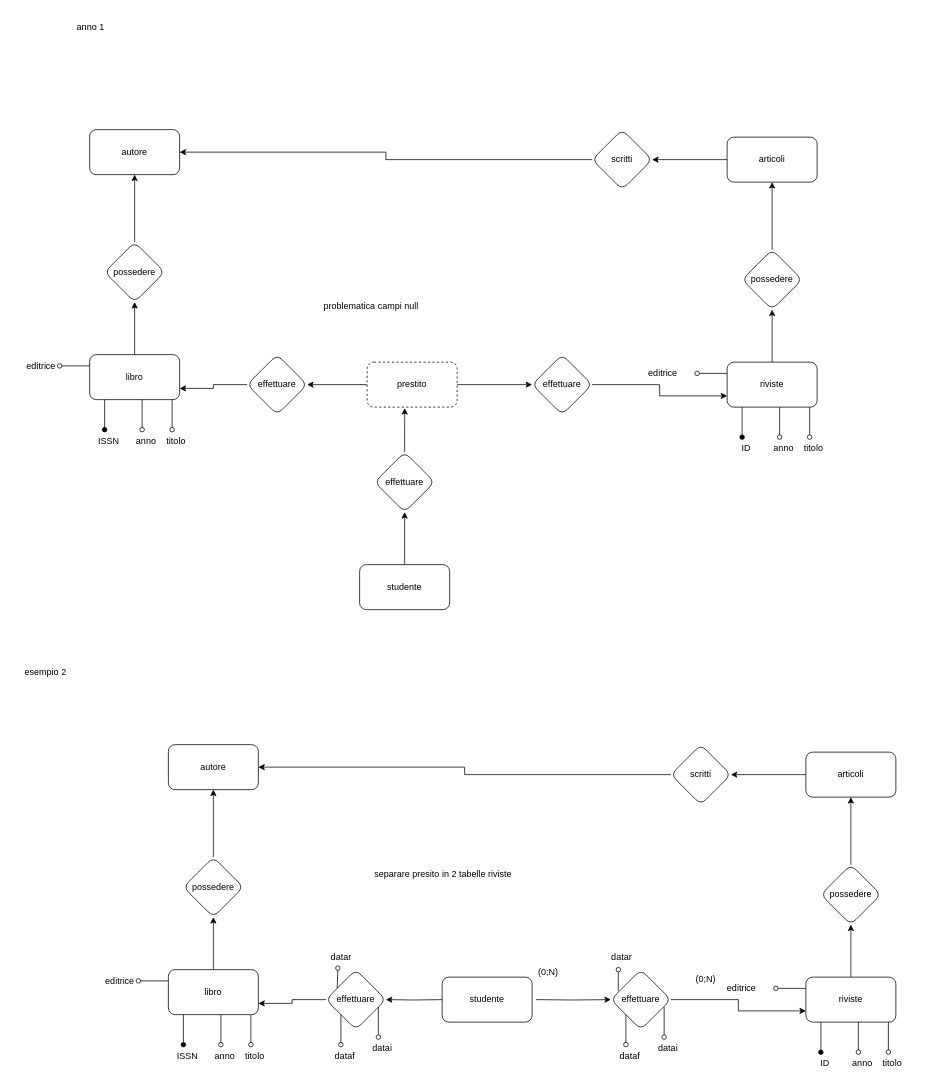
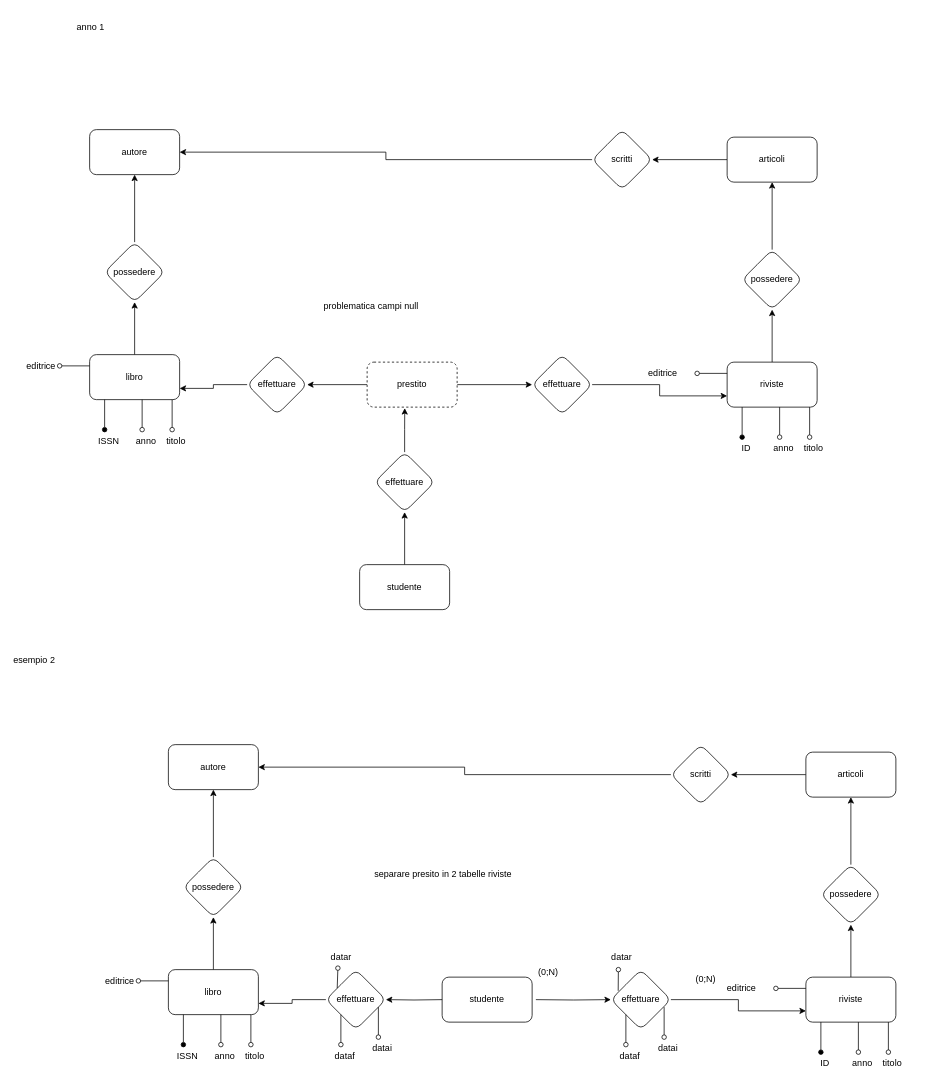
node "esempio 2": moved (45, 672) -> (34, 660)
